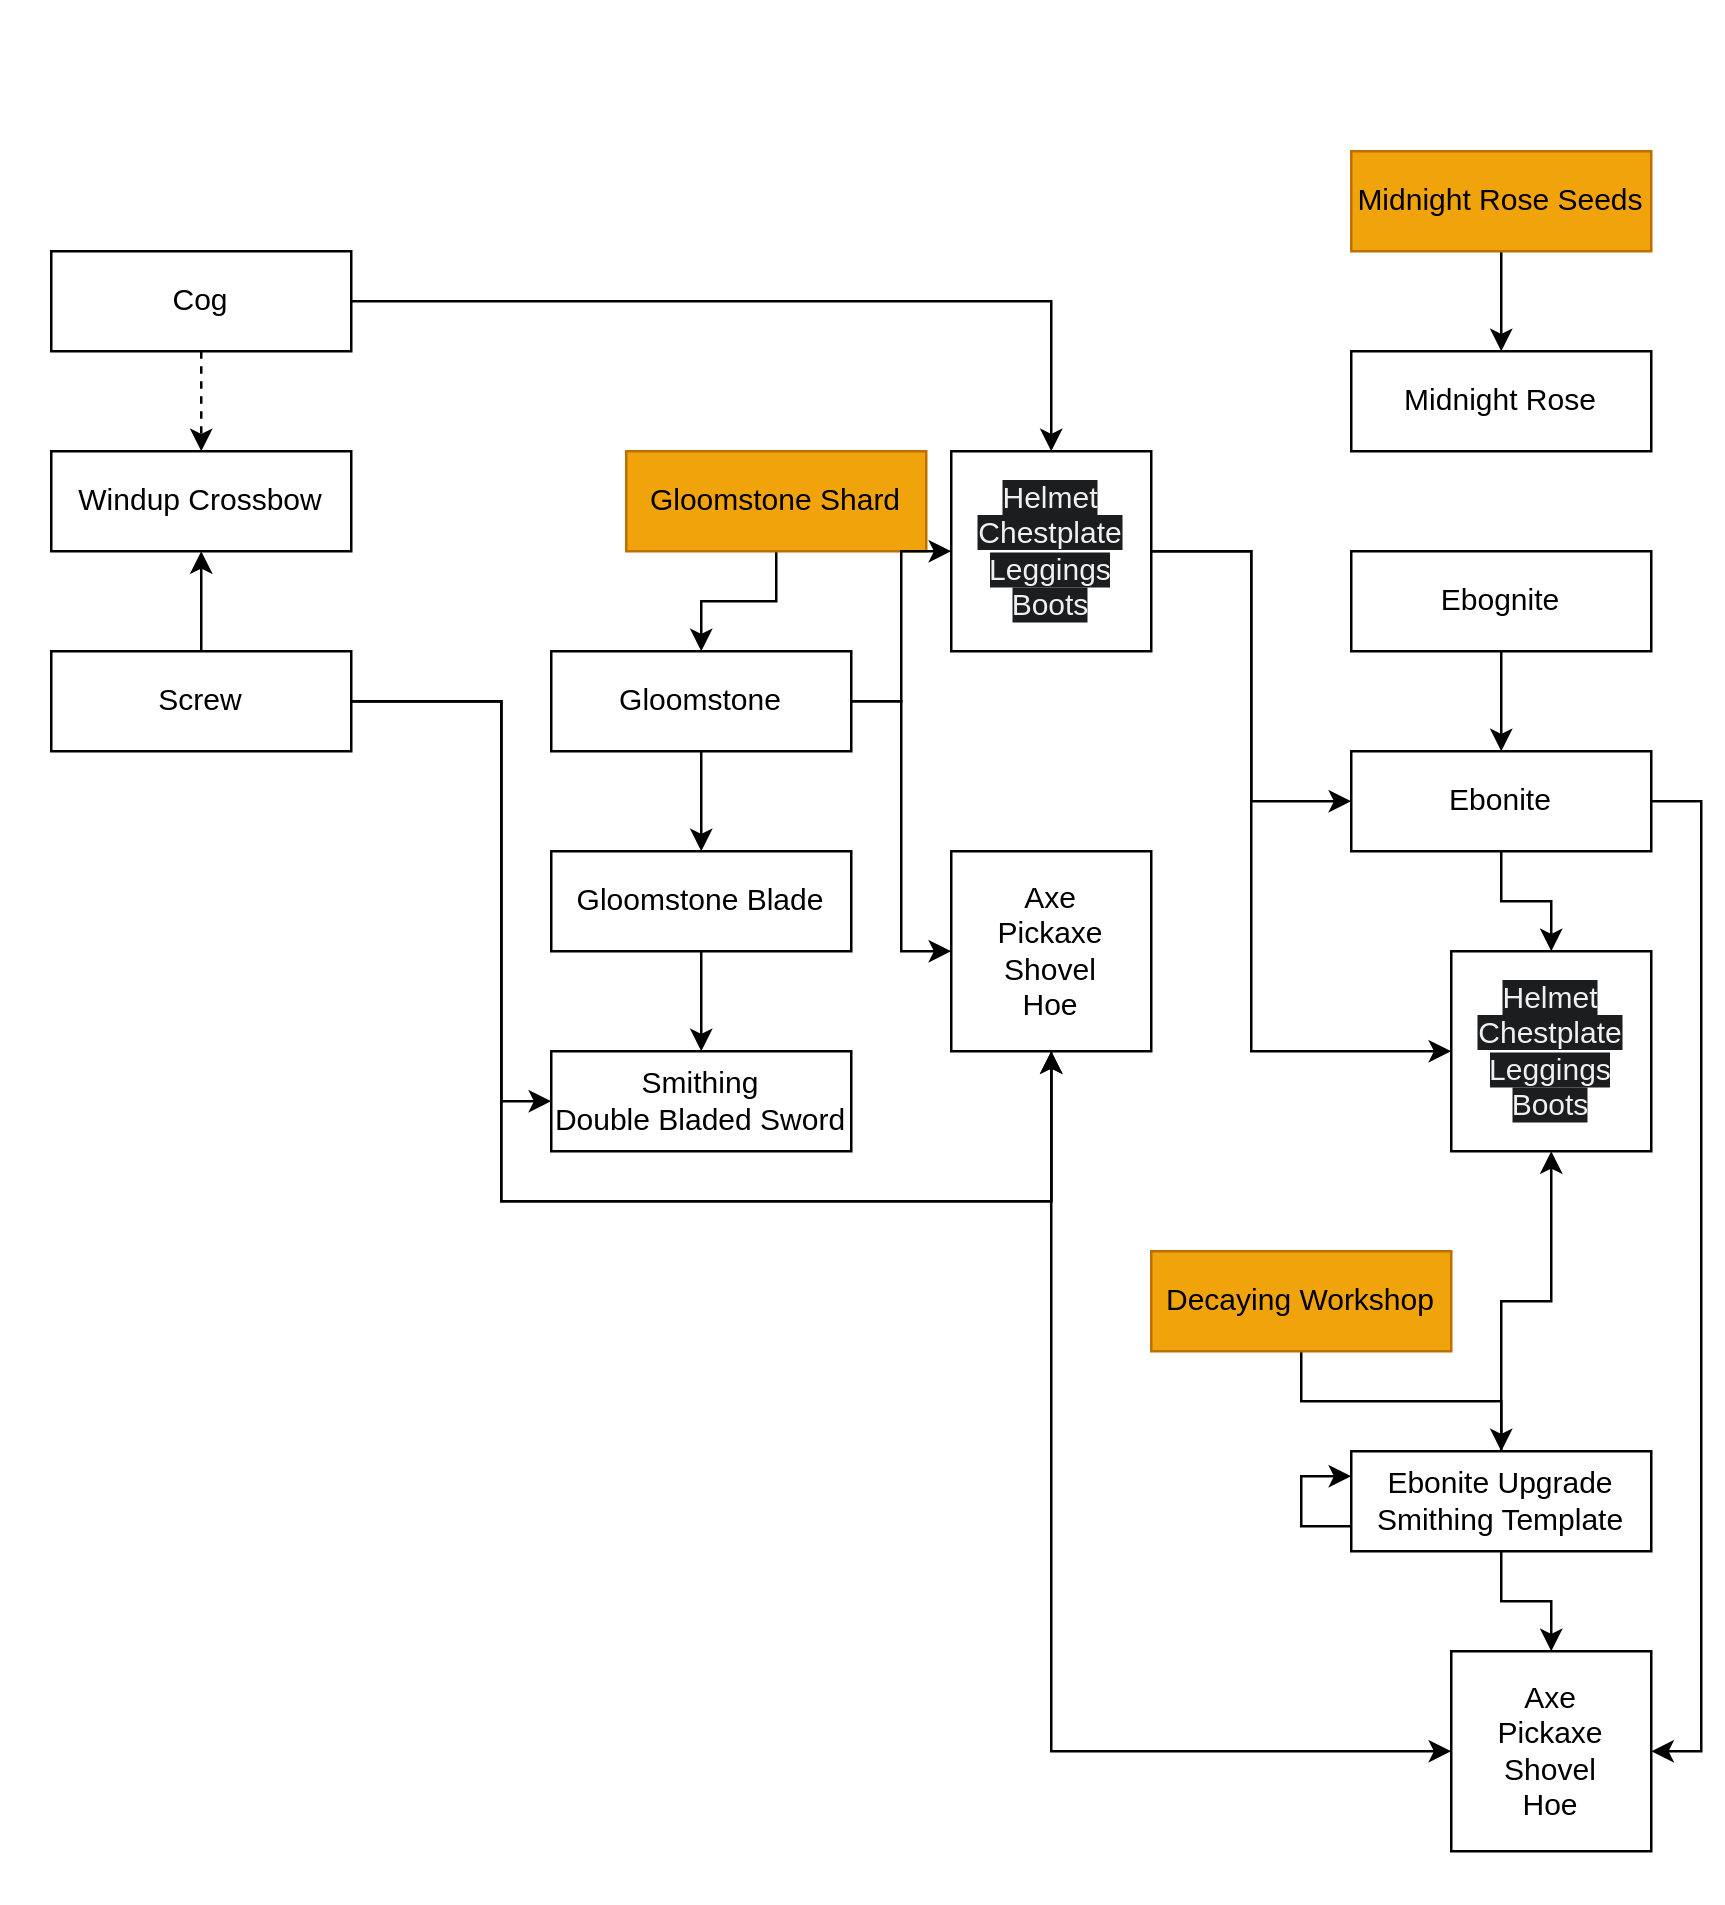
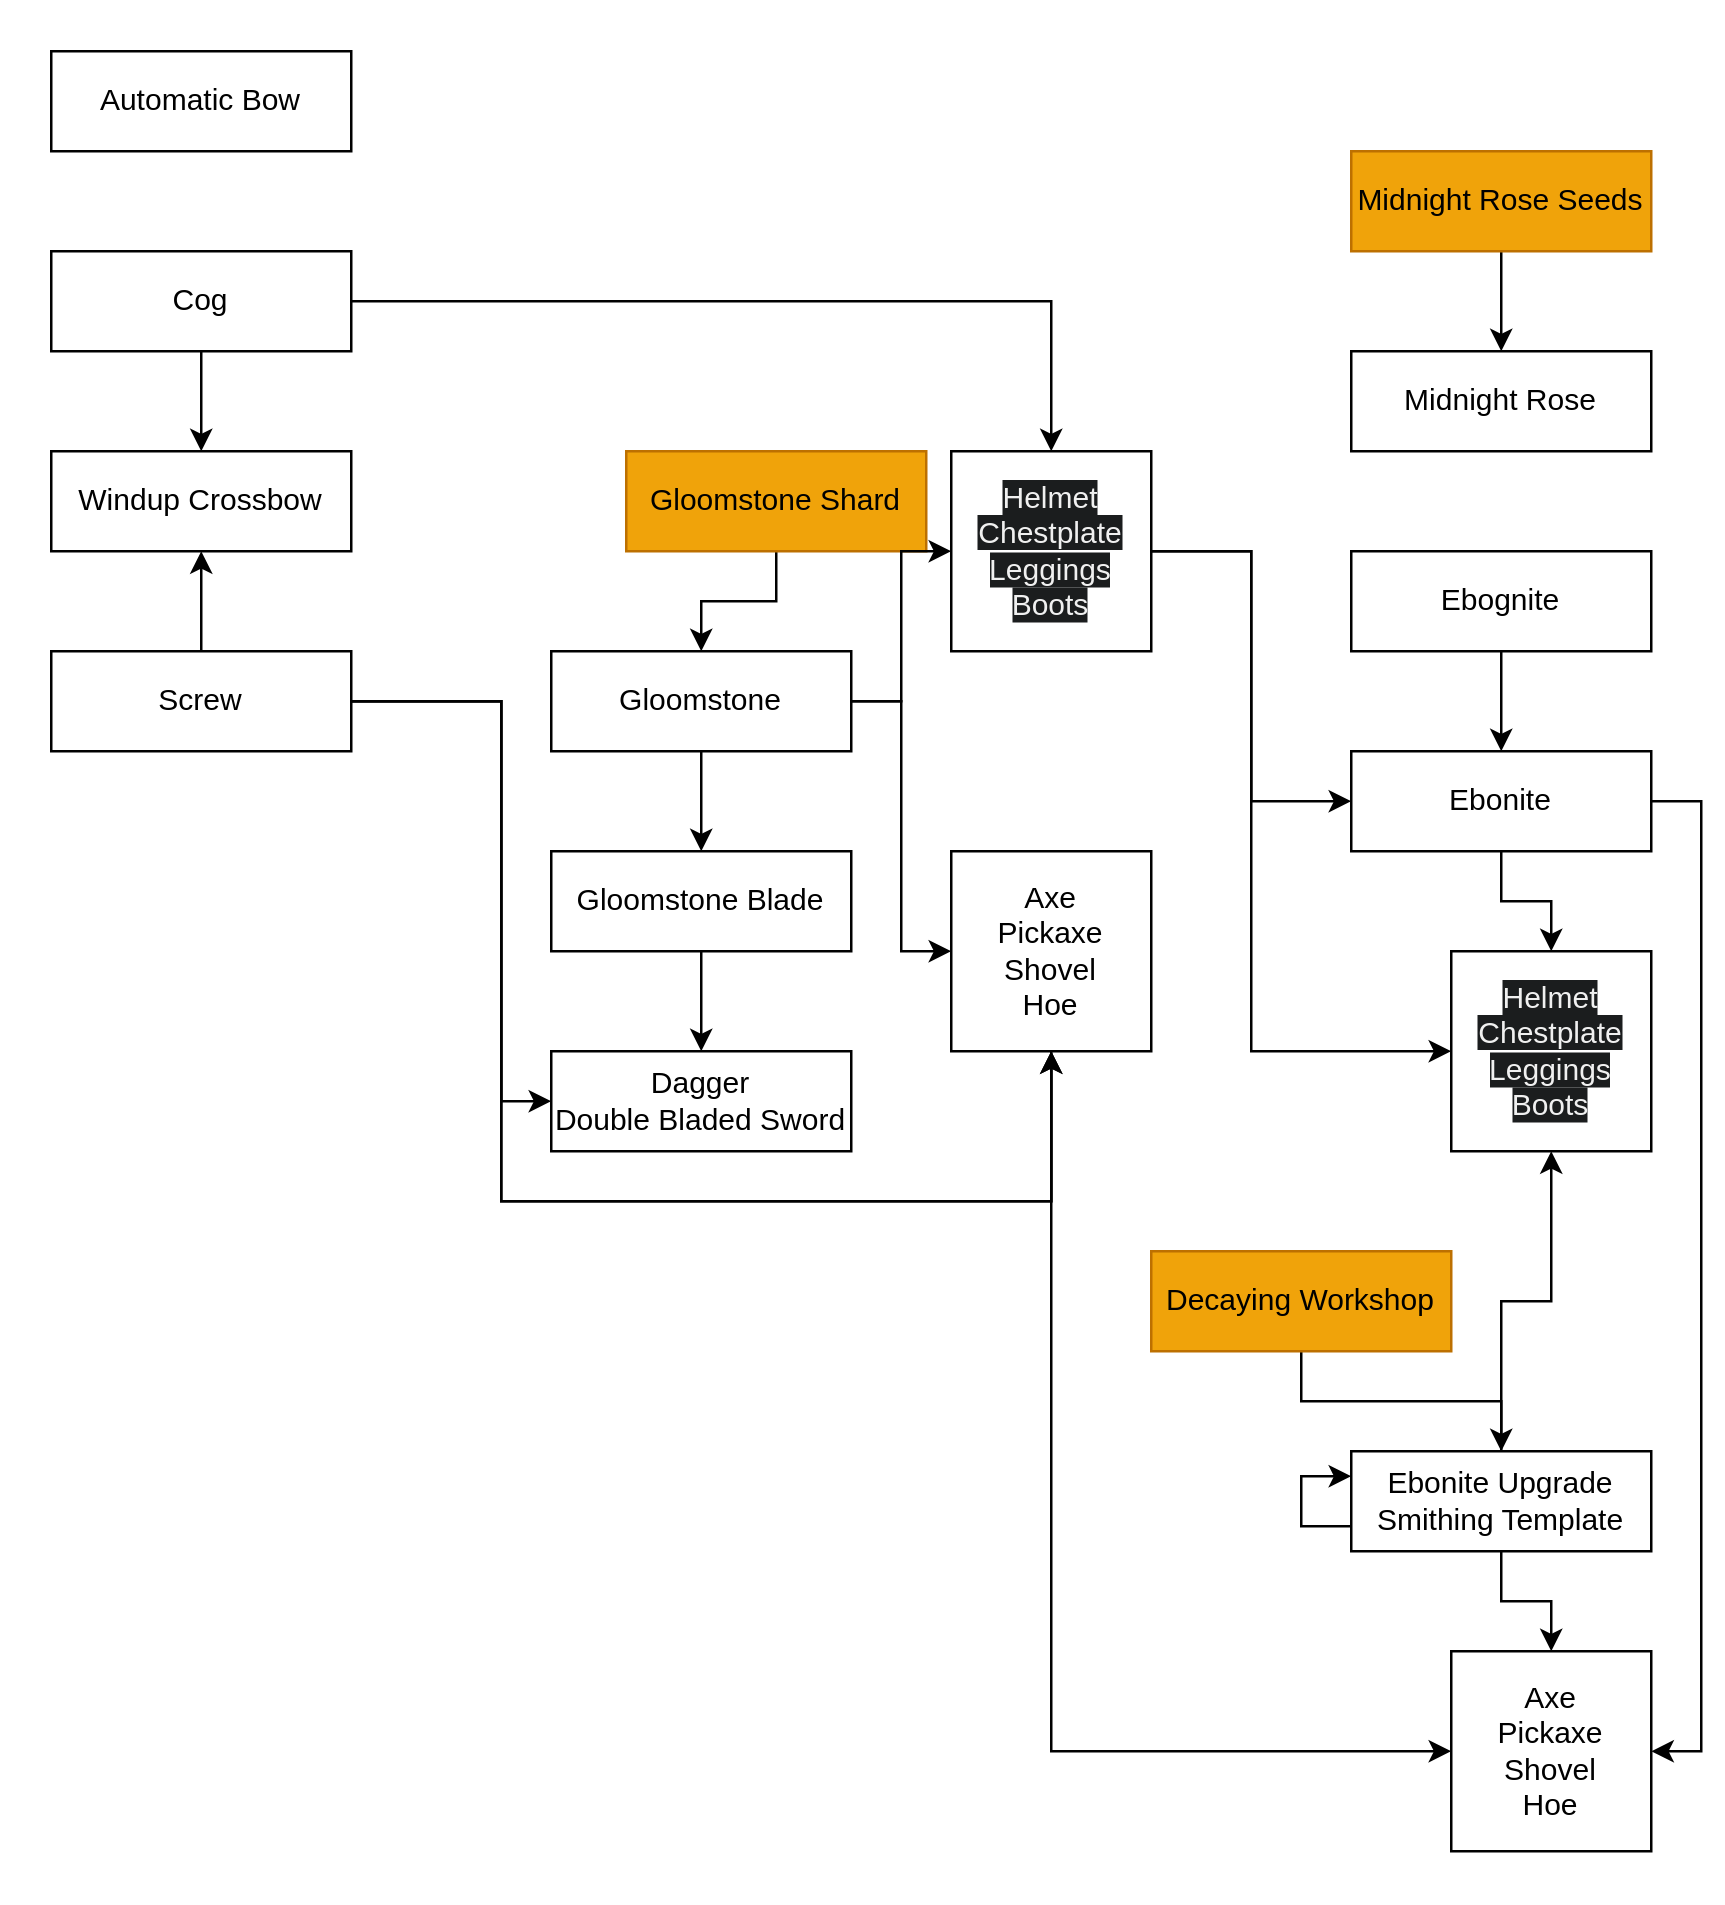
node "Automatic Bow": added
edge "Cog" -> "Windup Crossbow": style dashed -> solid
node "Smithing Double Bladed Sword": label "Smithing Double Bladed Sword" -> "Dagger Double Bladed Sword"
